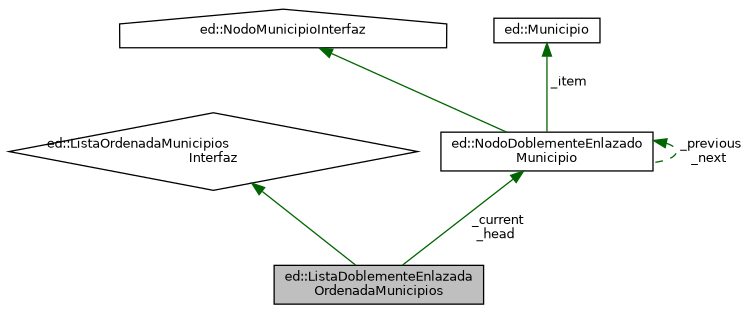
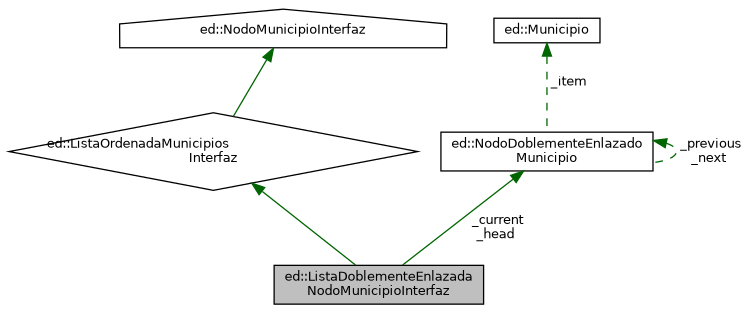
edge "ed::NodoDoblementeEnlazado Municipio" -> "ed::NodoMunicipioInterfaz": now "ed::ListaOrdenadaMunicipios Interfaz" -> "ed::NodoMunicipioInterfaz"
edge "ed::NodoDoblementeEnlazado Municipio" -> "ed::Municipio": style solid -> dashed
node "ed::ListaDoblementeEnlazada OrdenadaMunicipios": label "ed::ListaDoblementeEnlazada OrdenadaMunicipios" -> "ed::ListaDoblementeEnlazada NodoMunicipioInterfaz"
